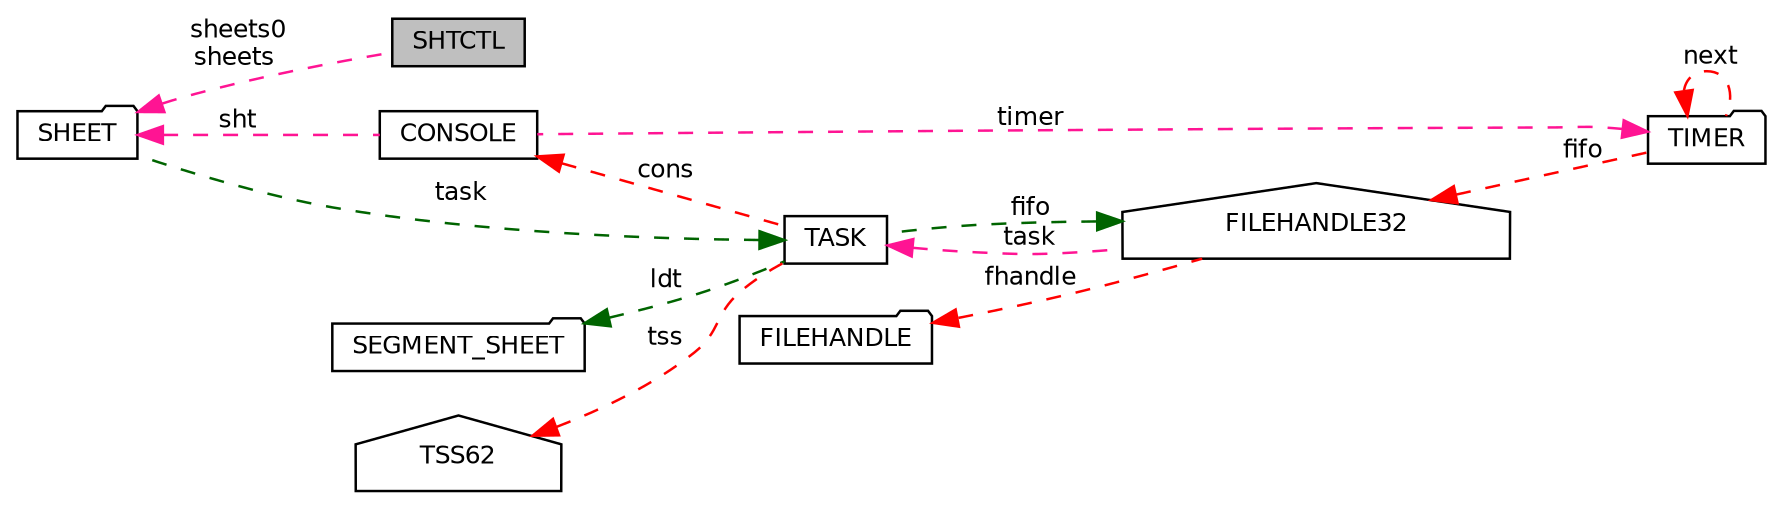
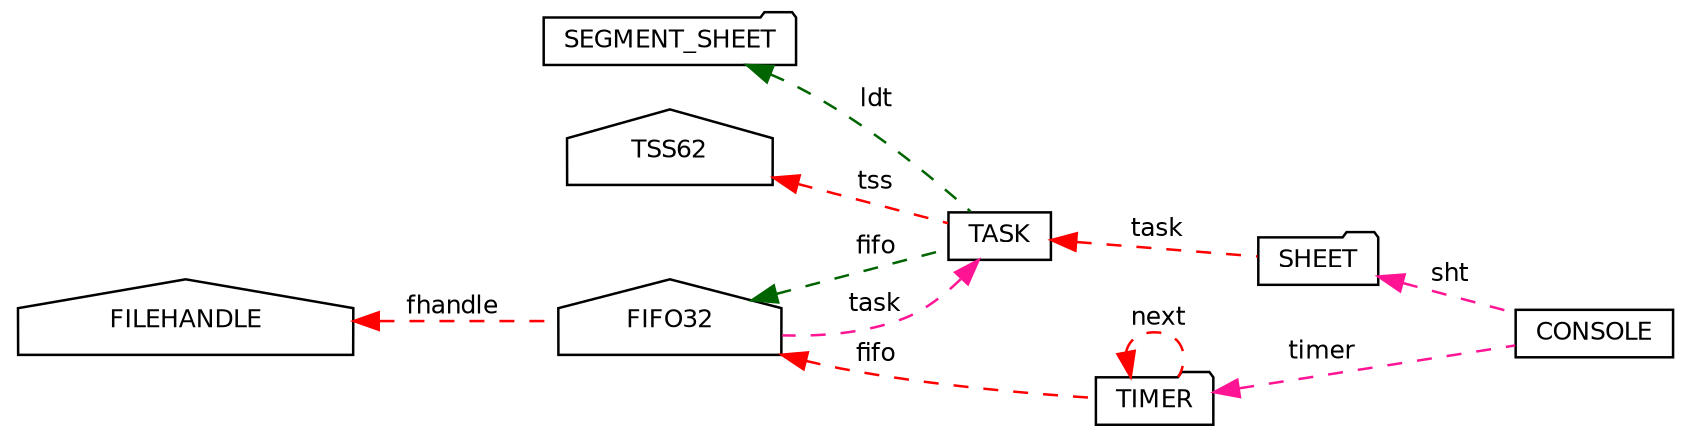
node "SHTCTL": removed
edge "TASK" -> "CONSOLE": removed, label "cons"
edge "SHEET" -> "TASK": color darkgreen -> red
node "FILEHANDLE32": label "FILEHANDLE32" -> "FIFO32"
node "FILEHANDLE": shape folder -> house
